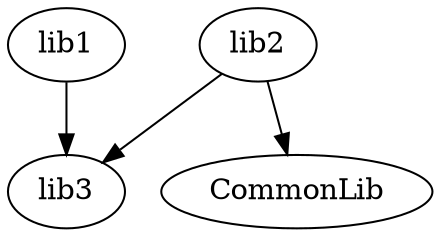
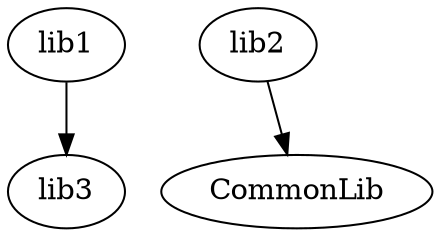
edge "lib2" -> "lib3": removed
